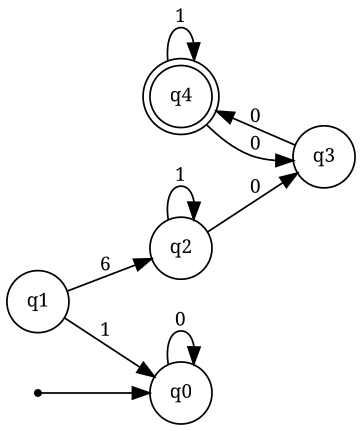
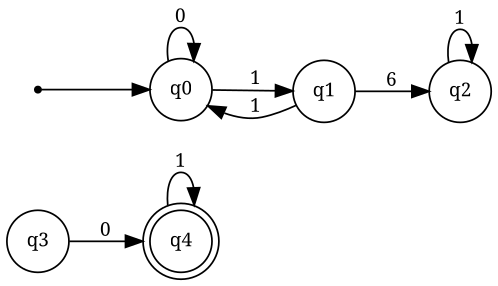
edge "q0" -> "q1": added, label "1"
edge "q4" -> "q3": removed, label "0"
edge "q2" -> "q3": removed, label "0"
